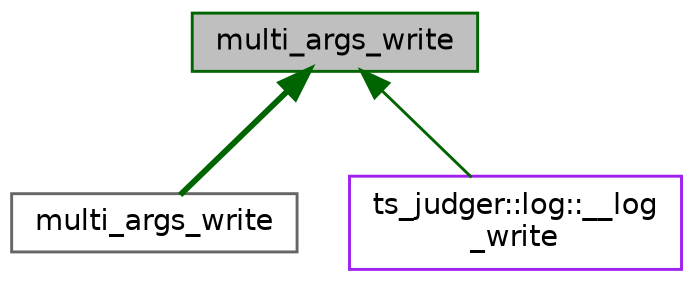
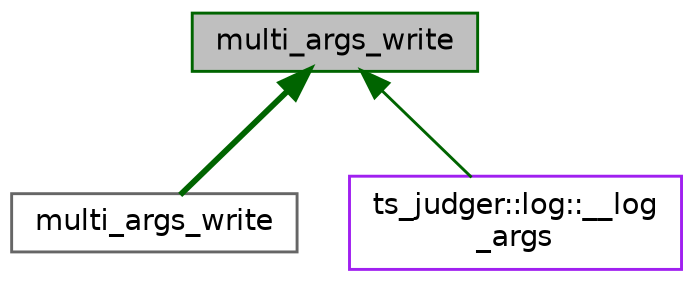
node "ts_judger::log::__log _write": label "ts_judger::log::__log _write" -> "ts_judger::log::__log _args"
